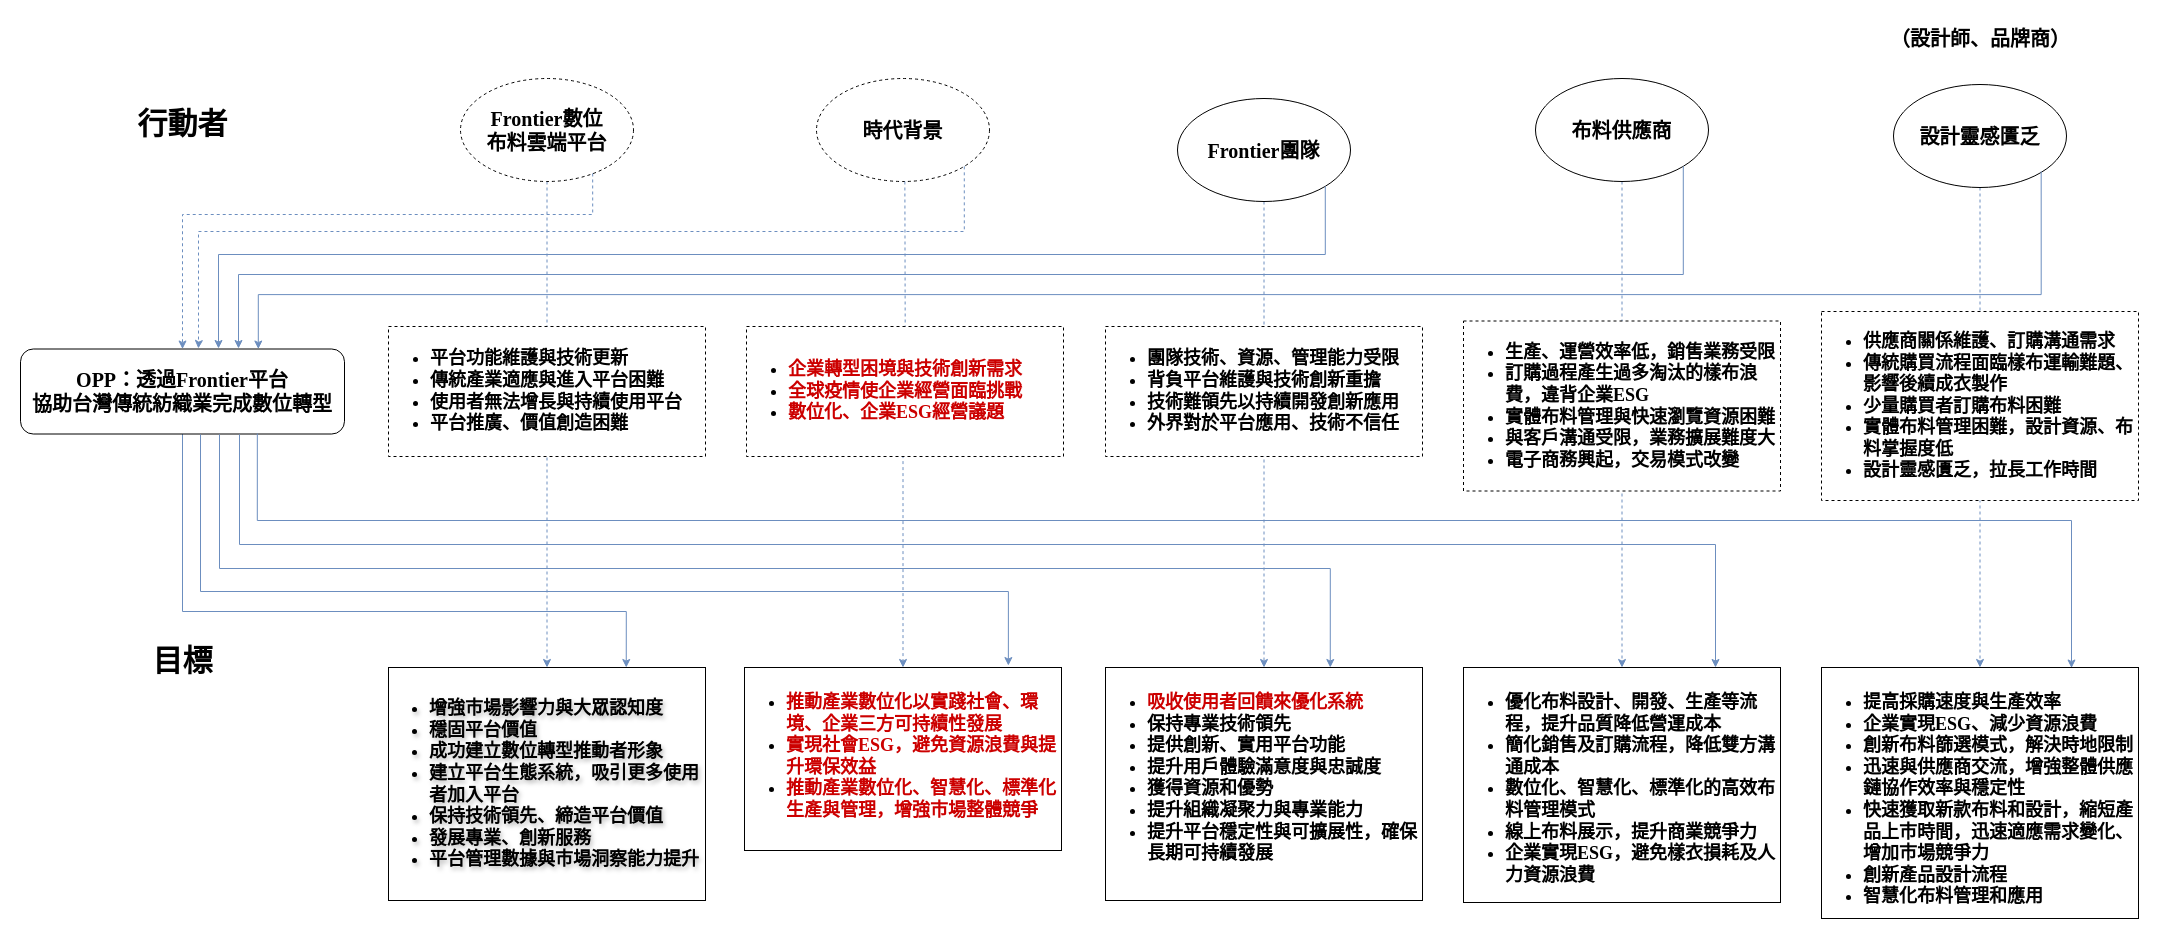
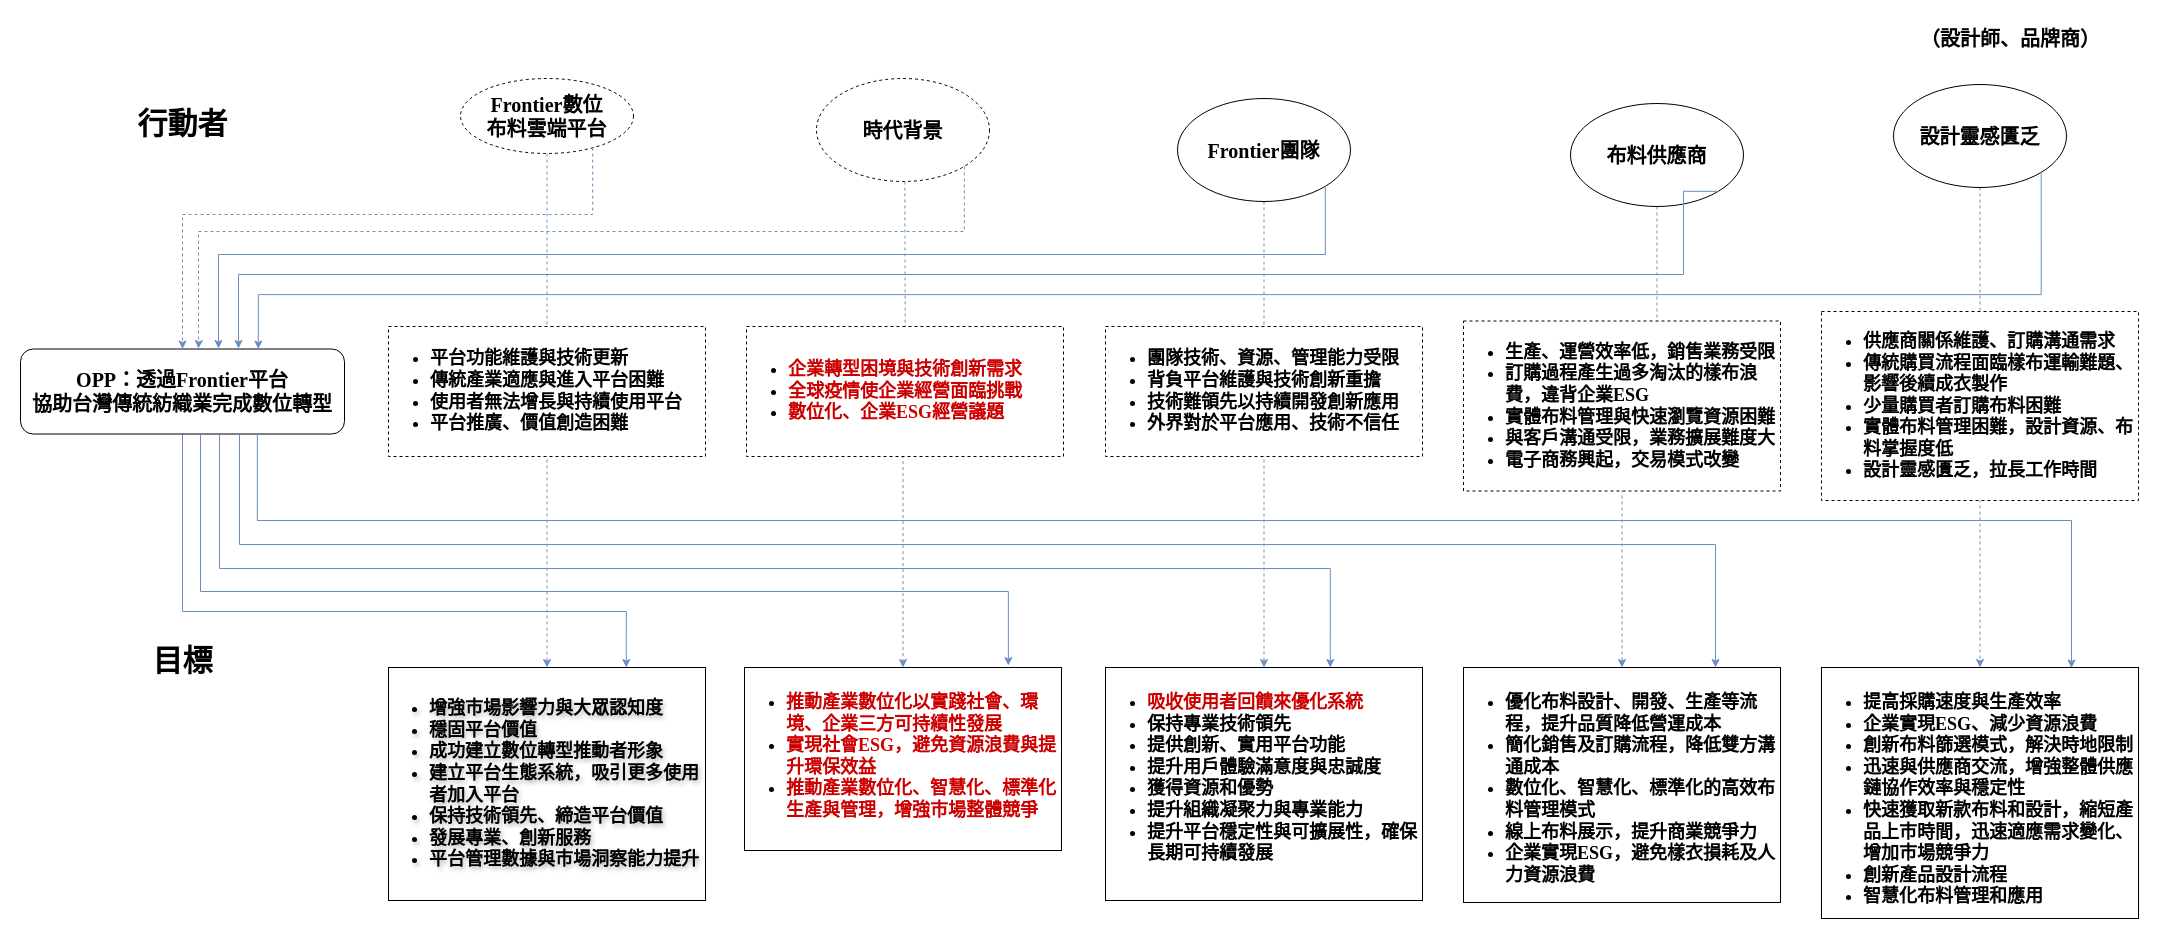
node "（設計師、品牌商）": moved (1980, 44) -> (2010, 44)
node "Frontier數位 布料雲端平台": size 173x103 -> 173x75
node "布料供應商": moved (1622, 130) -> (1657, 155)
